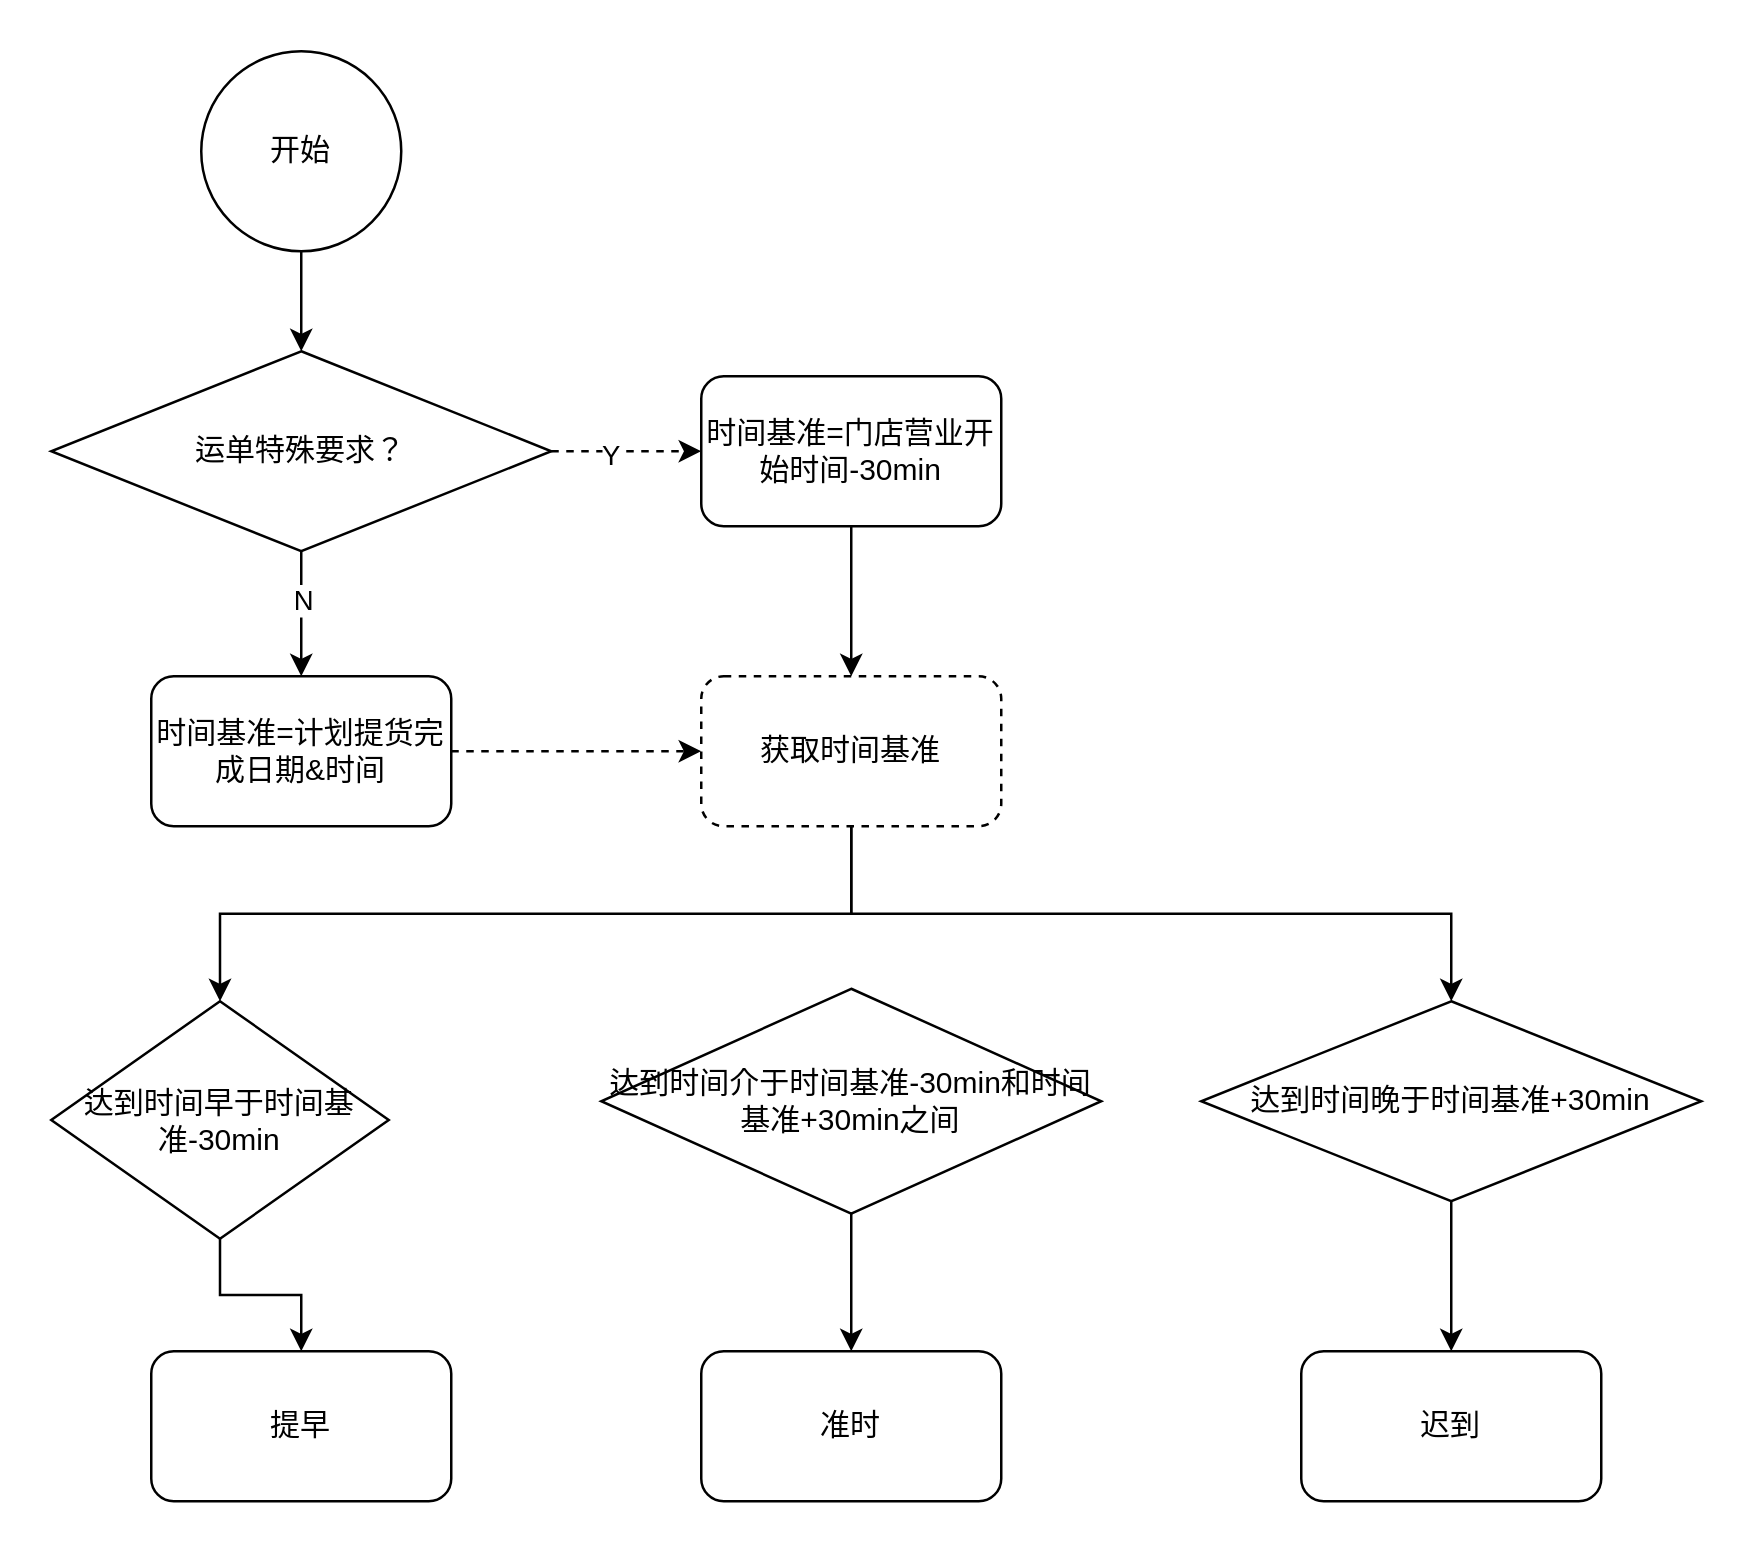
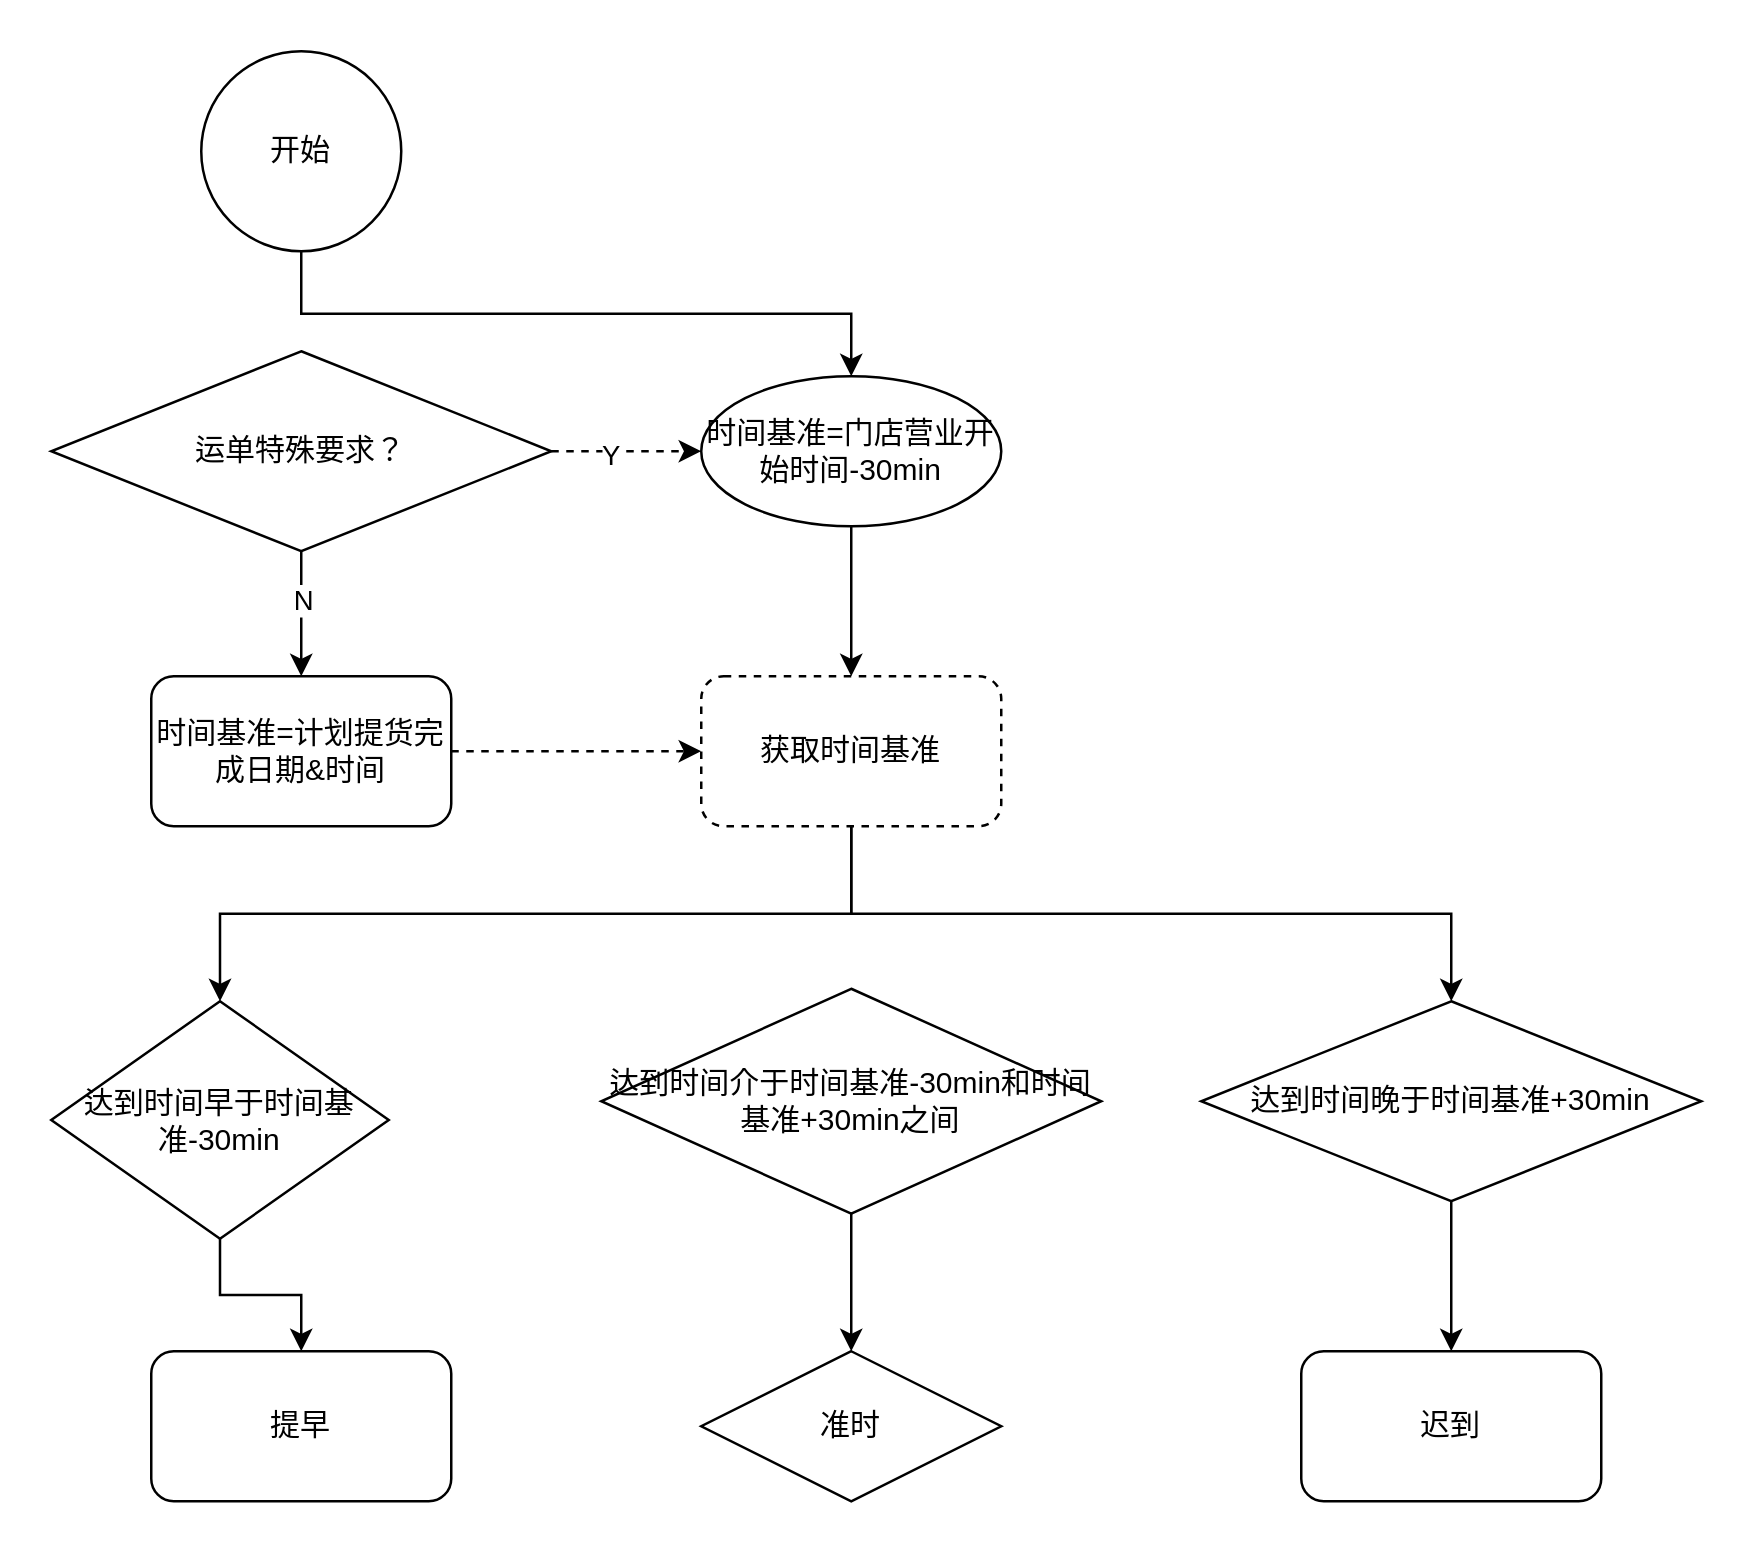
edge "开始" -> "运单特殊要求？": now "开始" -> "时间基准=门店营业开始时间-30min"
node "时间基准=门店营业开始时间-30min": shape rounded rectangle -> ellipse
node "准时": shape rounded rectangle -> diamond
